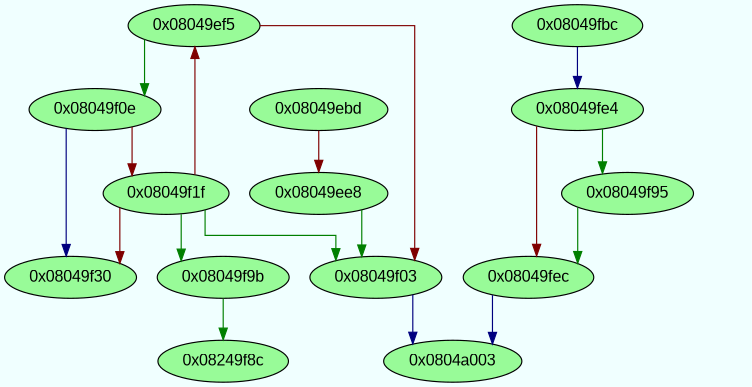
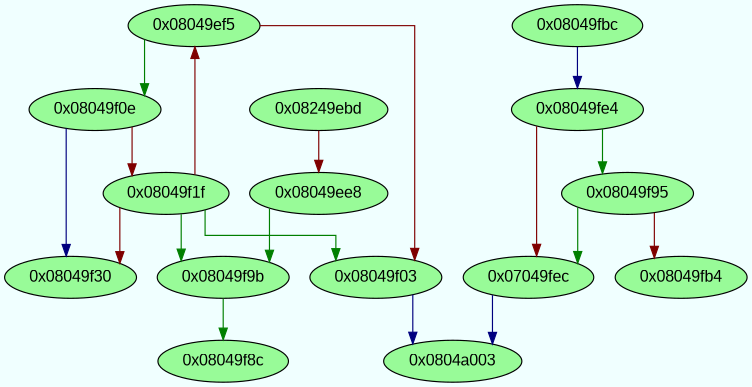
node "0x08049ebd": label "0x08049ebd" -> "0x08249ebd"
edge "0x08049ee8" -> "0x08049f03": now "0x08049ee8" -> "0x08049f9b"
node "0x08049fec": label "0x08049fec" -> "0x07049fec"
node "0x08049fb4": added
node "0x08249f8c": label "0x08249f8c" -> "0x08049f8c"
